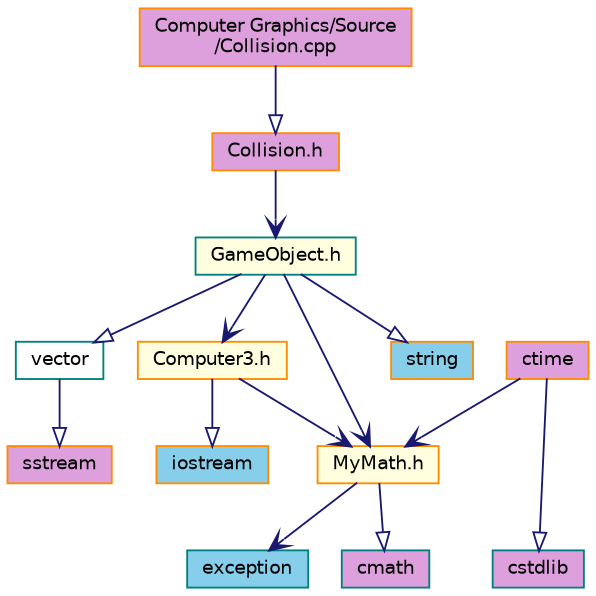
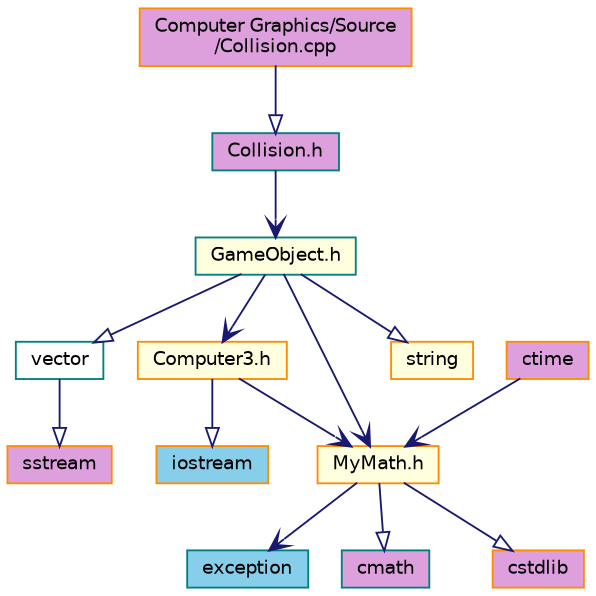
node "Collision.h": color darkorange -> teal
node "string": fillcolor skyblue -> lightyellow
edge "ctime" -> "cstdlib": now "MyMath.h" -> "cstdlib"
node "cstdlib": color teal -> darkorange
